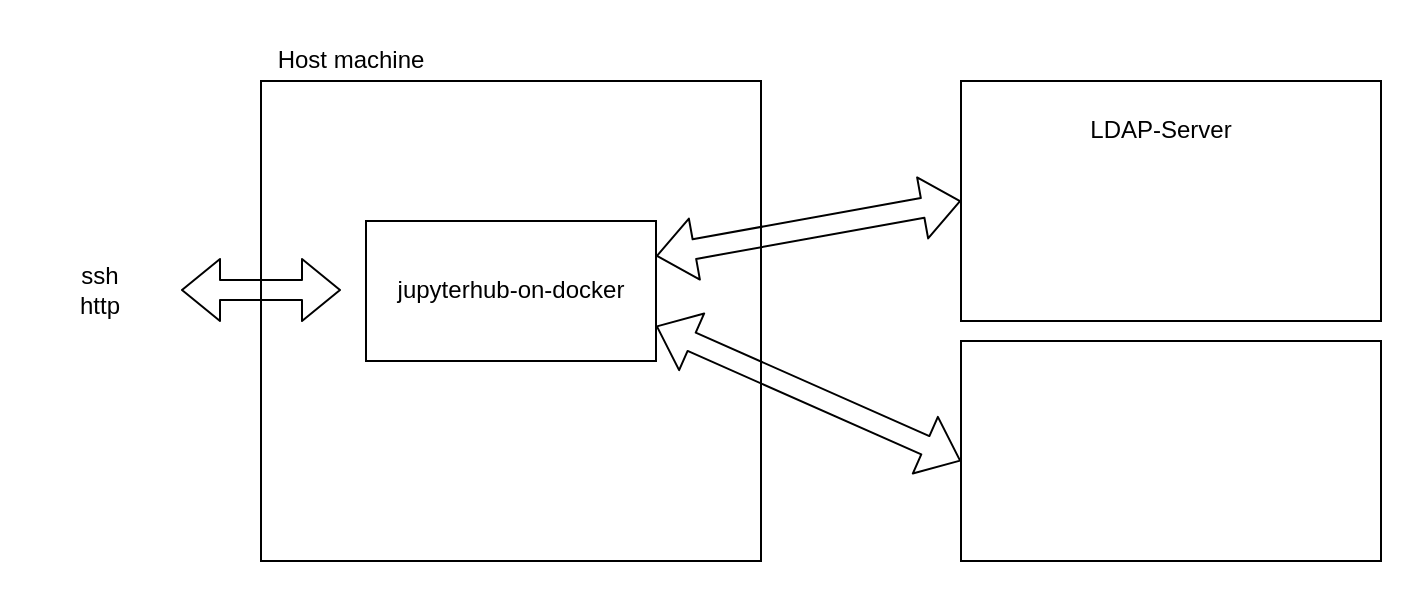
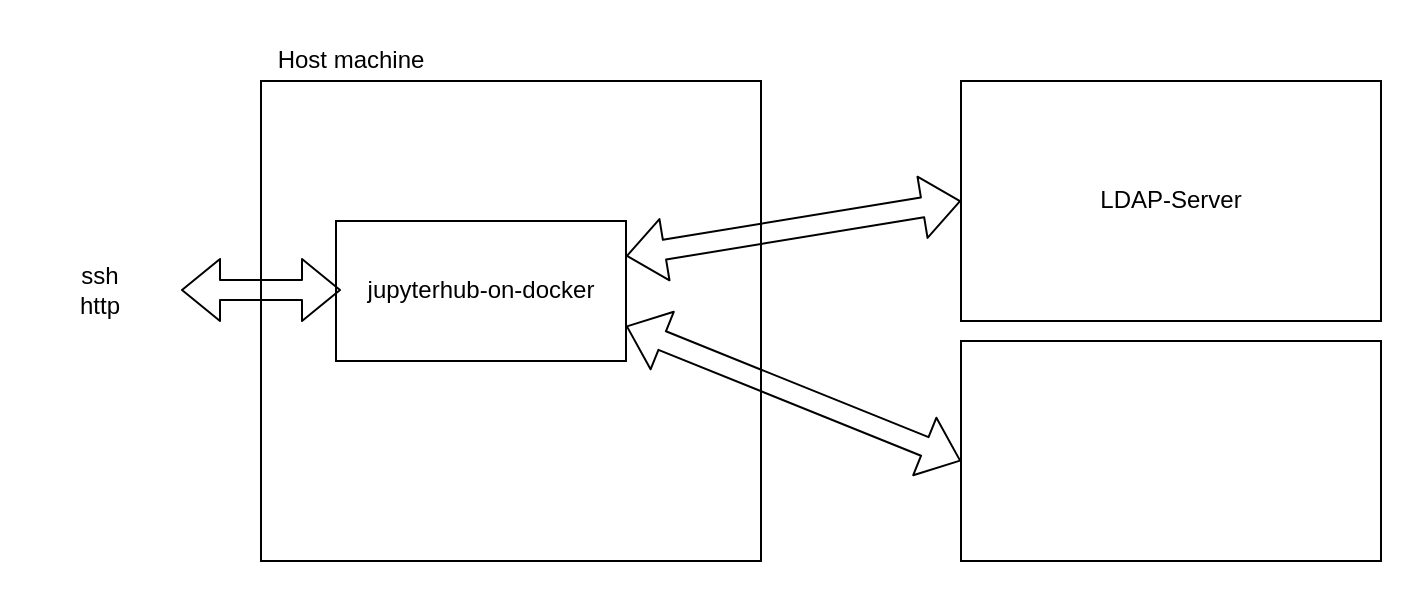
node "LDAP-Server": moved (1161, 131) -> (1171, 201)
node "jupyterhub-on-docker": moved (511, 291) -> (481, 291)
